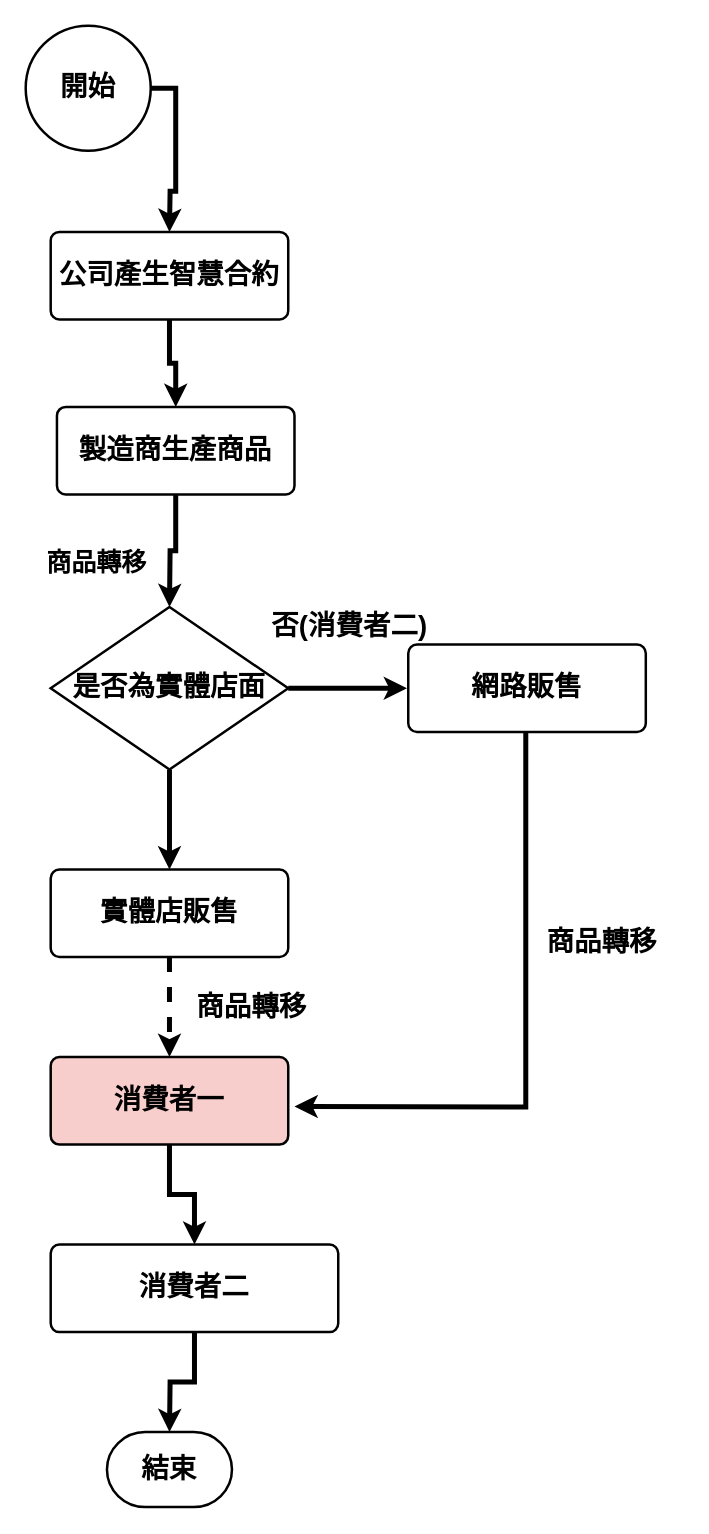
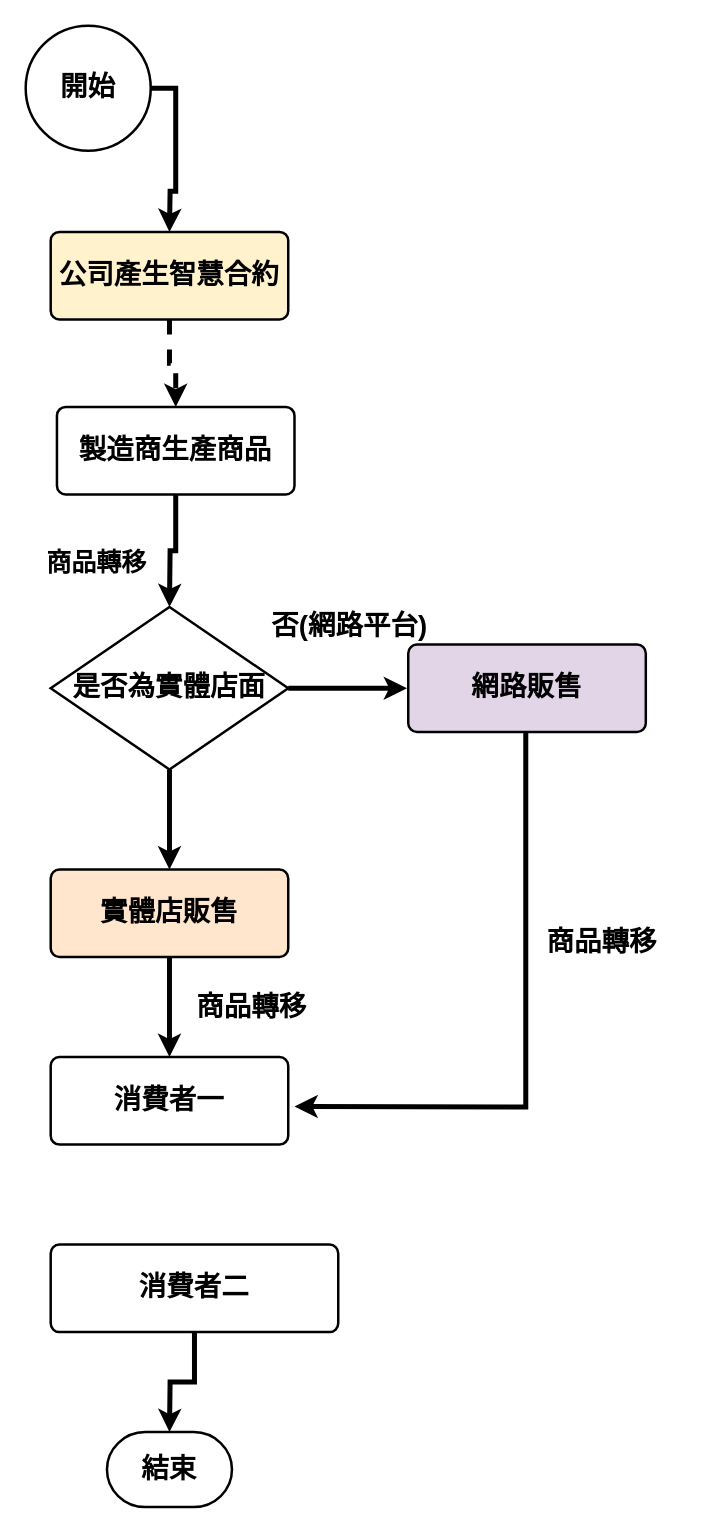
node "公司產生智慧合約": fillcolor #ffffff -> #fff2cc
edge "公司產生智慧合約" -> "製造商生產商品": style solid -> dashed
node "否(消費者二)": label "否(消費者二)" -> "否(網路平台)"
node "網路販售": fillcolor #ffffff -> #e1d5e7
node "實體店販售": fillcolor #ffffff -> #ffe6cc
edge "實體店販售" -> "消費者一": style dashed -> solid
node "消費者一": fillcolor #f8cecc -> #ffffff
edge "消費者一" -> "消費者二": removed
